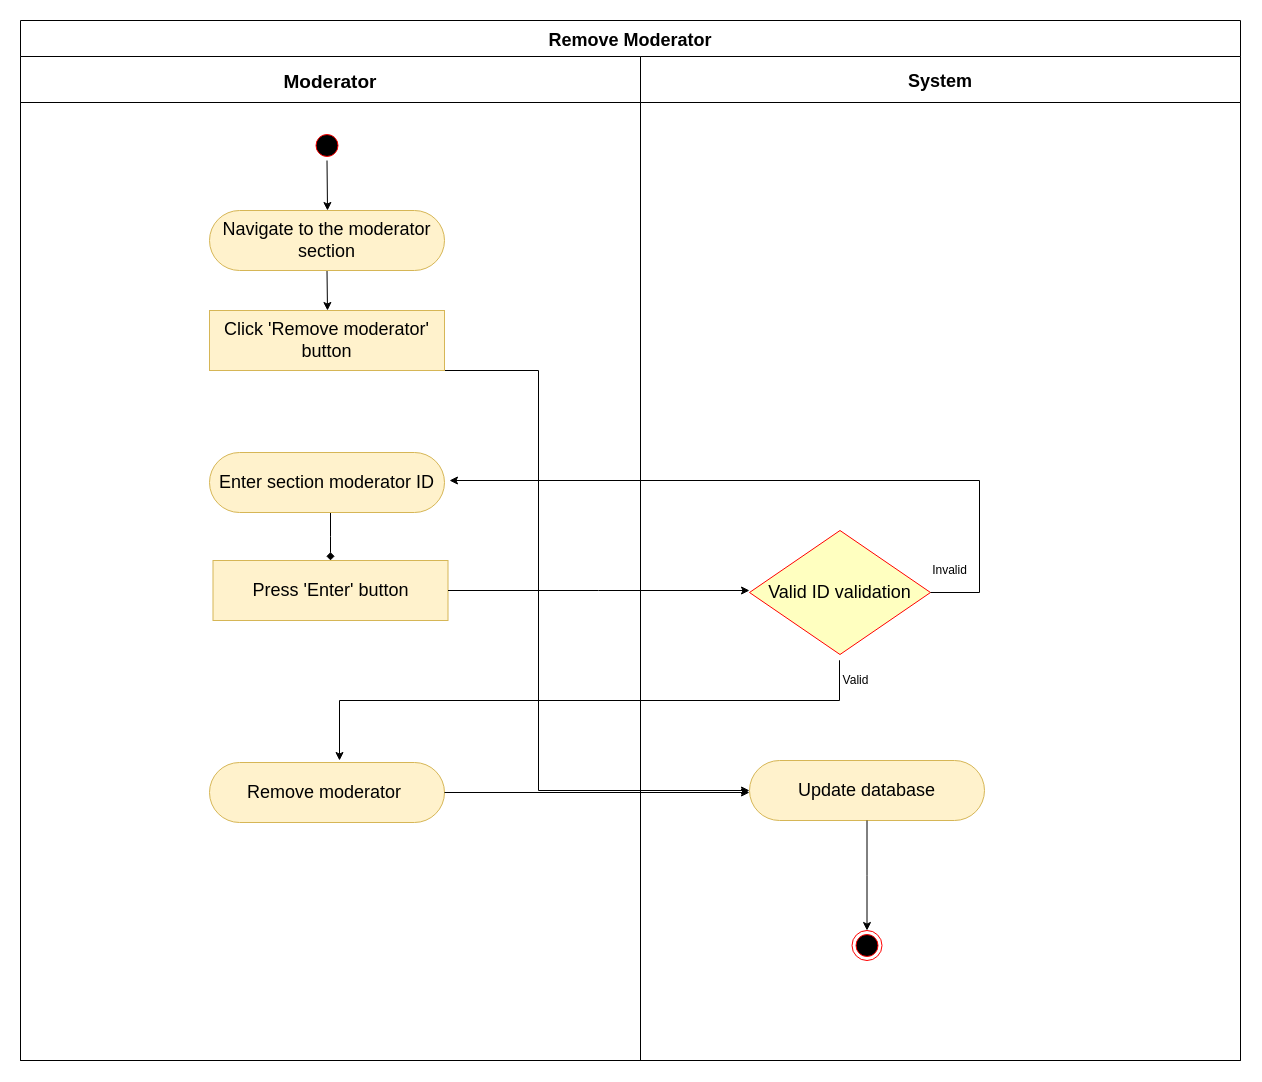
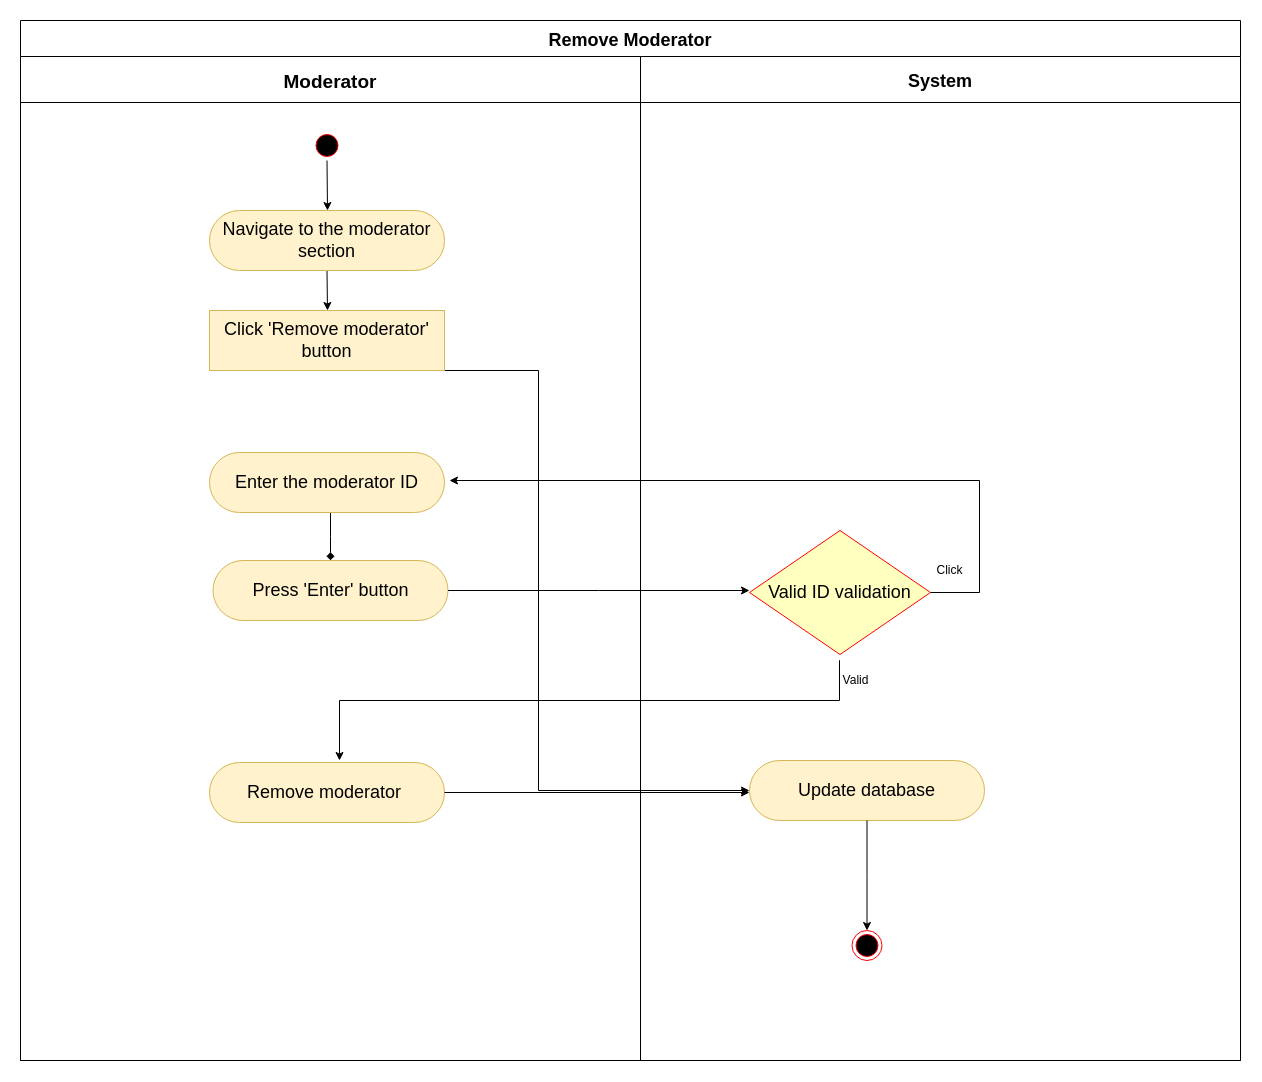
node "Enter section moderator ID": label "Enter section moderator ID" -> "Enter the moderator ID"
node "Invalid": label "Invalid" -> "Click"
node "Press 'Enter' button": shape rectangle -> rounded rectangle
